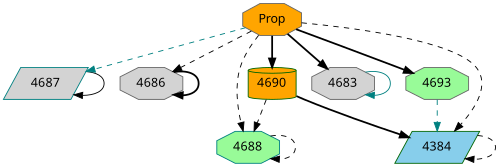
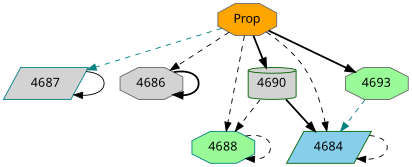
node "4690": fillcolor orange -> lightgrey
node "4683": removed
node "4384": label "4384" -> "4684"
